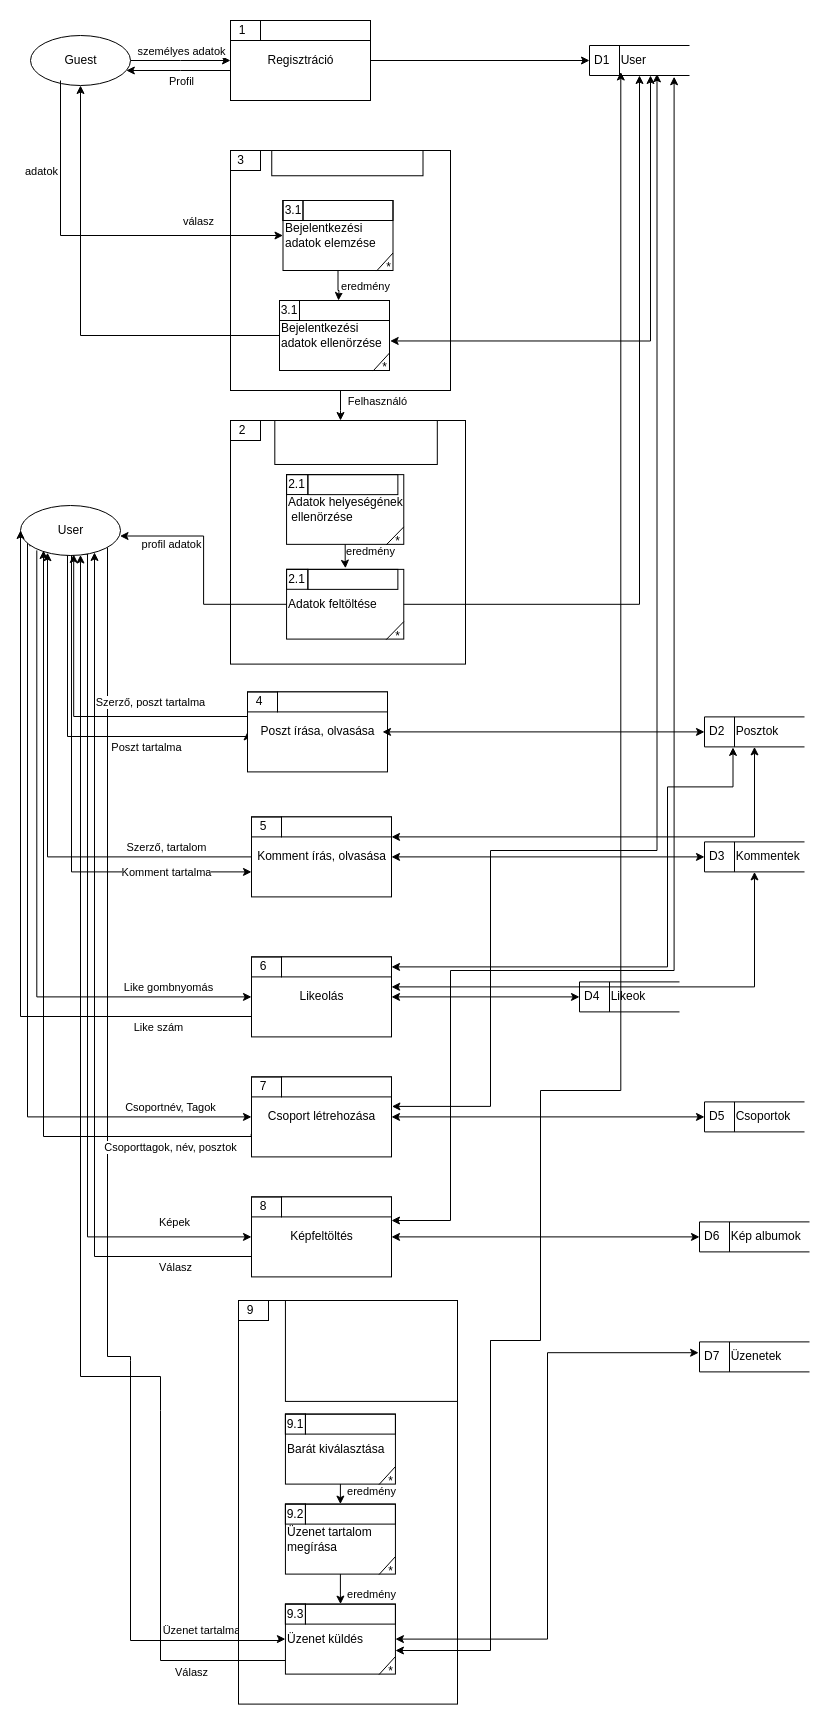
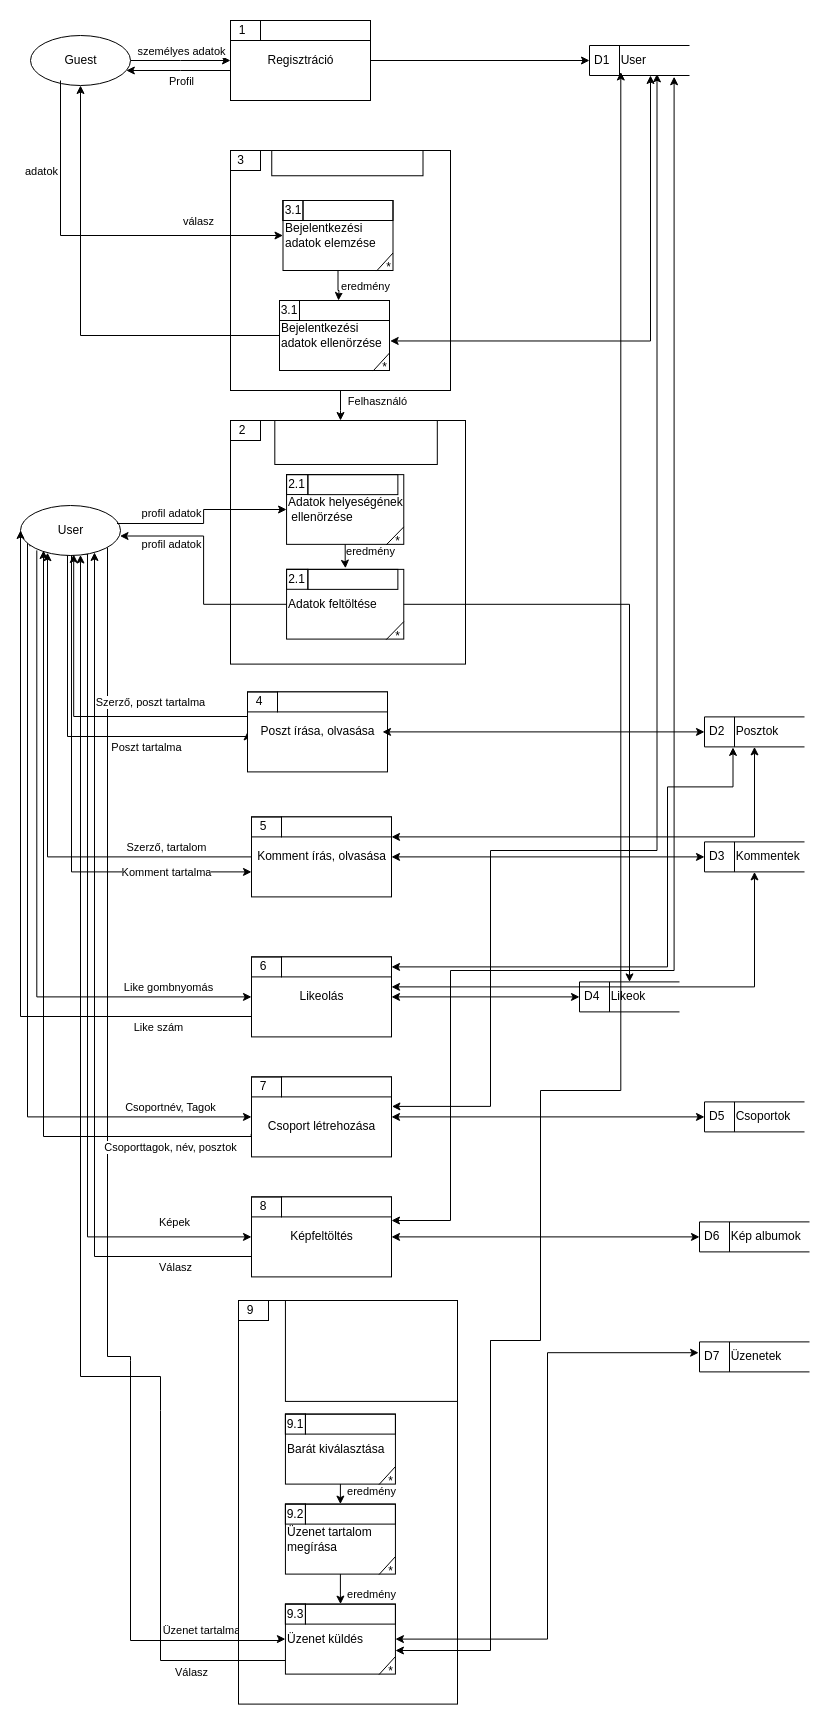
edge "Adatok feltöltése" -> "D1 User": now "Adatok feltöltése" -> "D4 Likeok"
edge "User" -> "Adatok helyeségének ellenörzése": added, label "profil adatok"
node "Csoport létrehozása": moved (322, 1117) -> (322, 1127)
